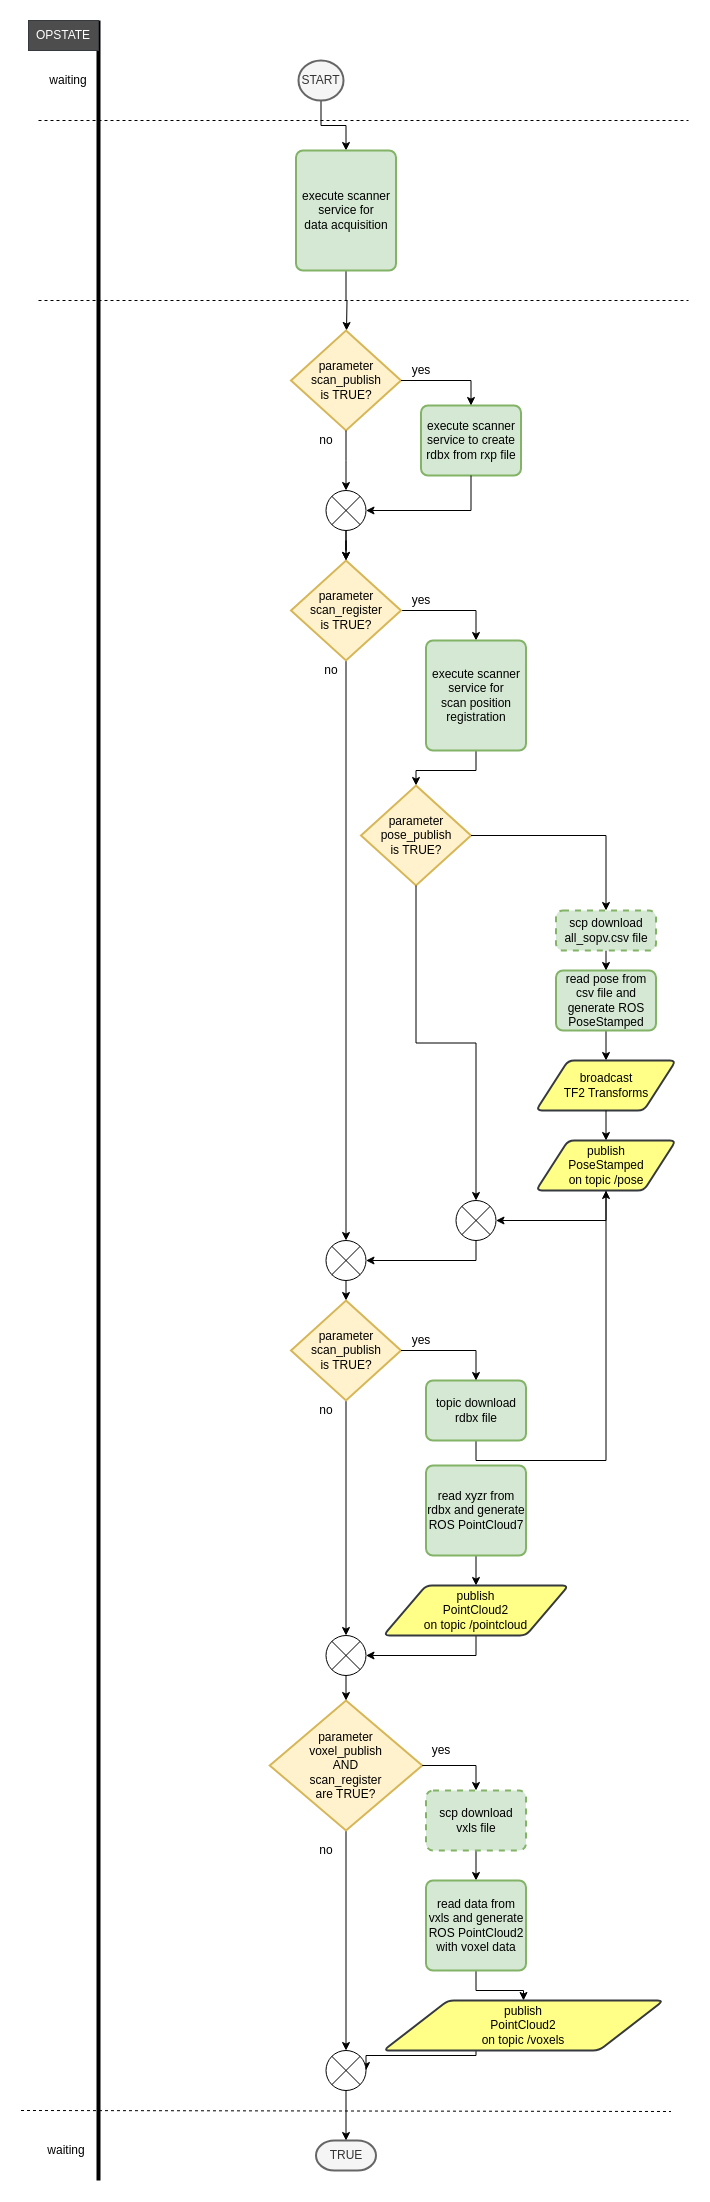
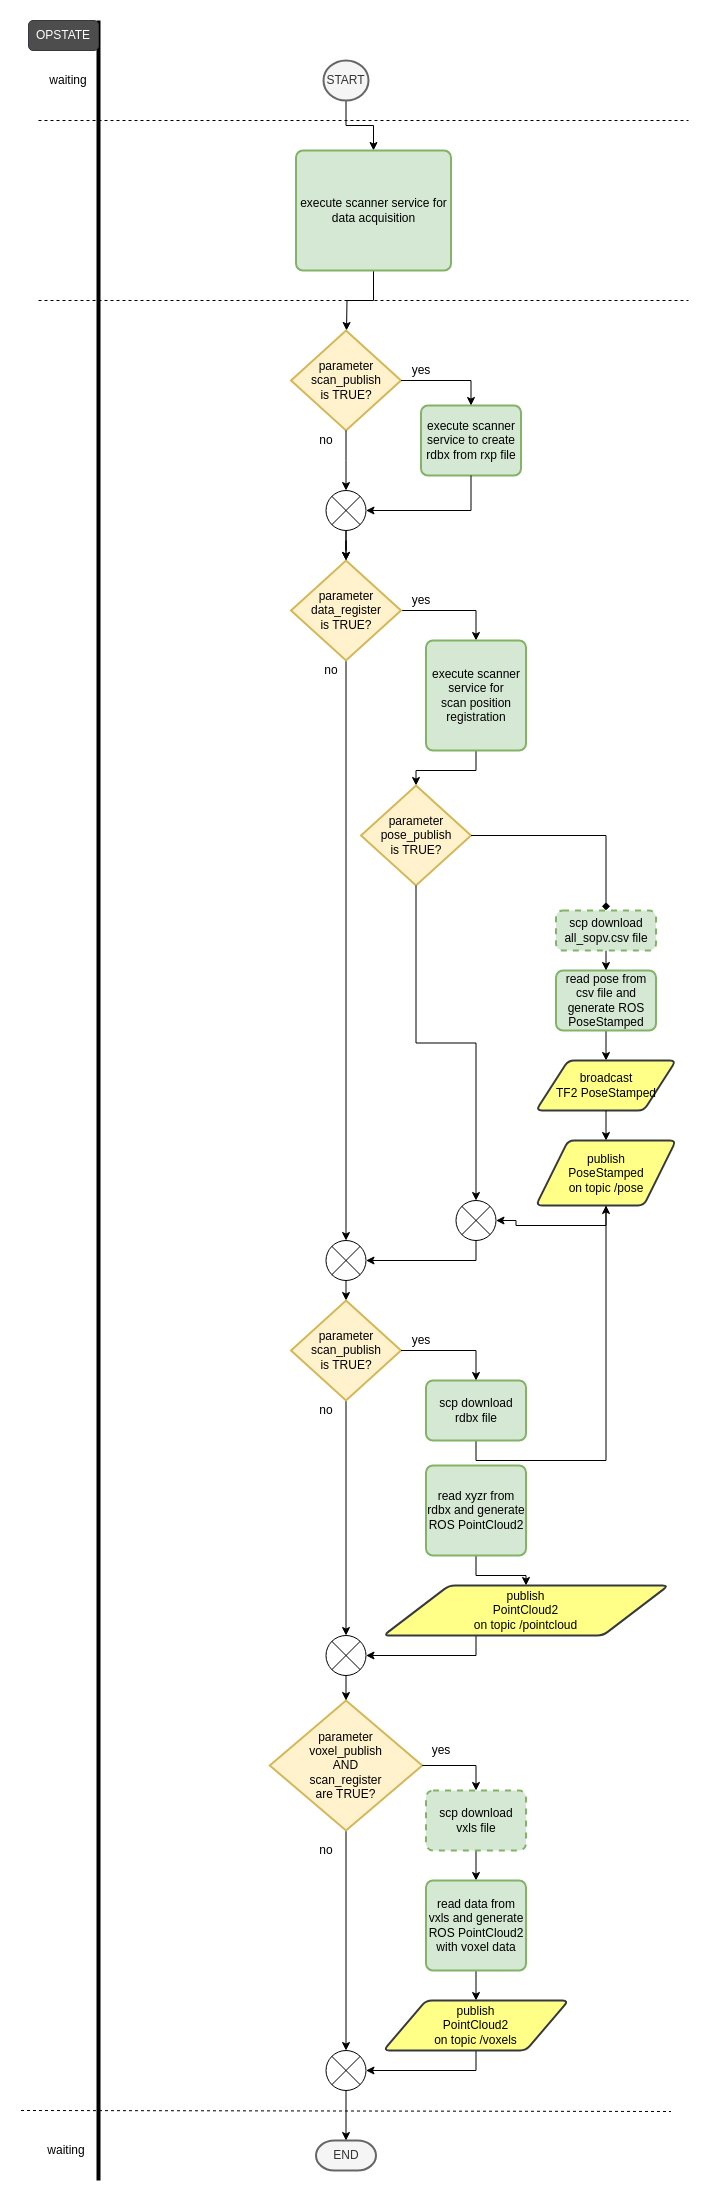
node "OPSTATE": shape rectangle -> rounded rectangle
node "START": moved (321, 81) -> (346, 81)
node "execute scanner service for data acquisition": size 100x120 -> 155x120
node "parameter scan_register is TRUE?": label "parameter scan_register is TRUE?" -> "parameter data_register is TRUE?"
edge "parameter pose_publish is TRUE?" -> "scp download all_sopv.csv file": arrowhead classic -> diamond
node "broadcast TF2 Transforms": label "broadcast TF2 Transforms" -> "broadcast TF2 PoseStamped"
node "publish PoseStamped on topic /pose": size 140x50 -> 140x65
node "topic download rdbx file": label "topic download rdbx file" -> "scp download rdbx file"
node "read xyzr from rdbx and generate ROS PointCloud7": label "read xyzr from rdbx and generate ROS PointCloud7" -> "read xyzr from rdbx and generate ROS PointCloud2"
node "publish PointCloud2 on topic /pointcloud": size 185x50 -> 285x50
node "publish PointCloud2 on topic /voxels": size 280x50 -> 185x50
node "TRUE": label "TRUE" -> "END"
